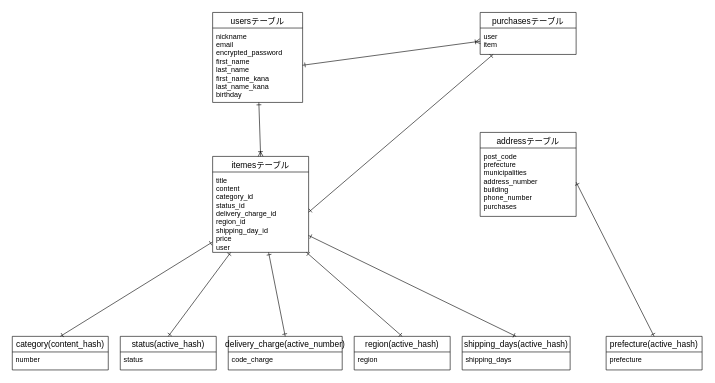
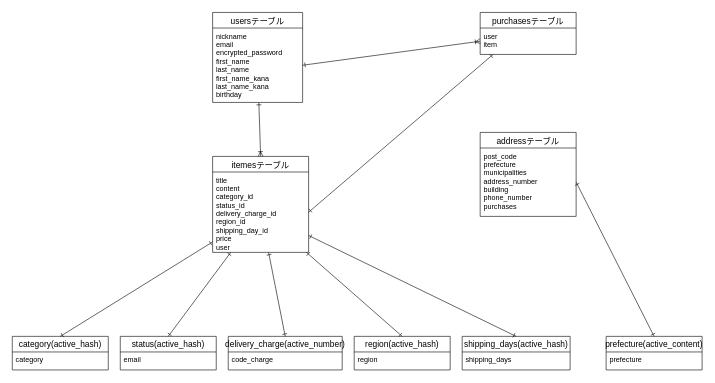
node "category(content_hash)": label "category(content_hash)" -> "category(active_hash)"
node "prefecture(active_hash)": label "prefecture(active_hash)" -> "prefecture(active_content)"
node "number": label "number" -> "category"
node "status": label "status" -> "email"
